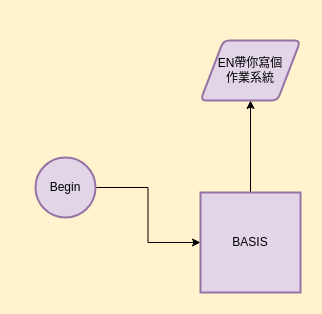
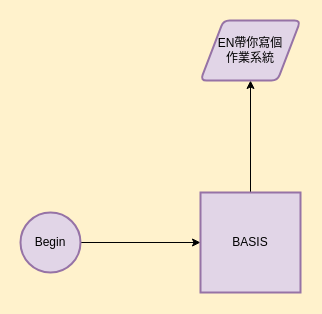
node "EN帶你寫個 作業系統": moved (251, 71) -> (251, 51)
node "Begin": moved (66, 188) -> (51, 243)
